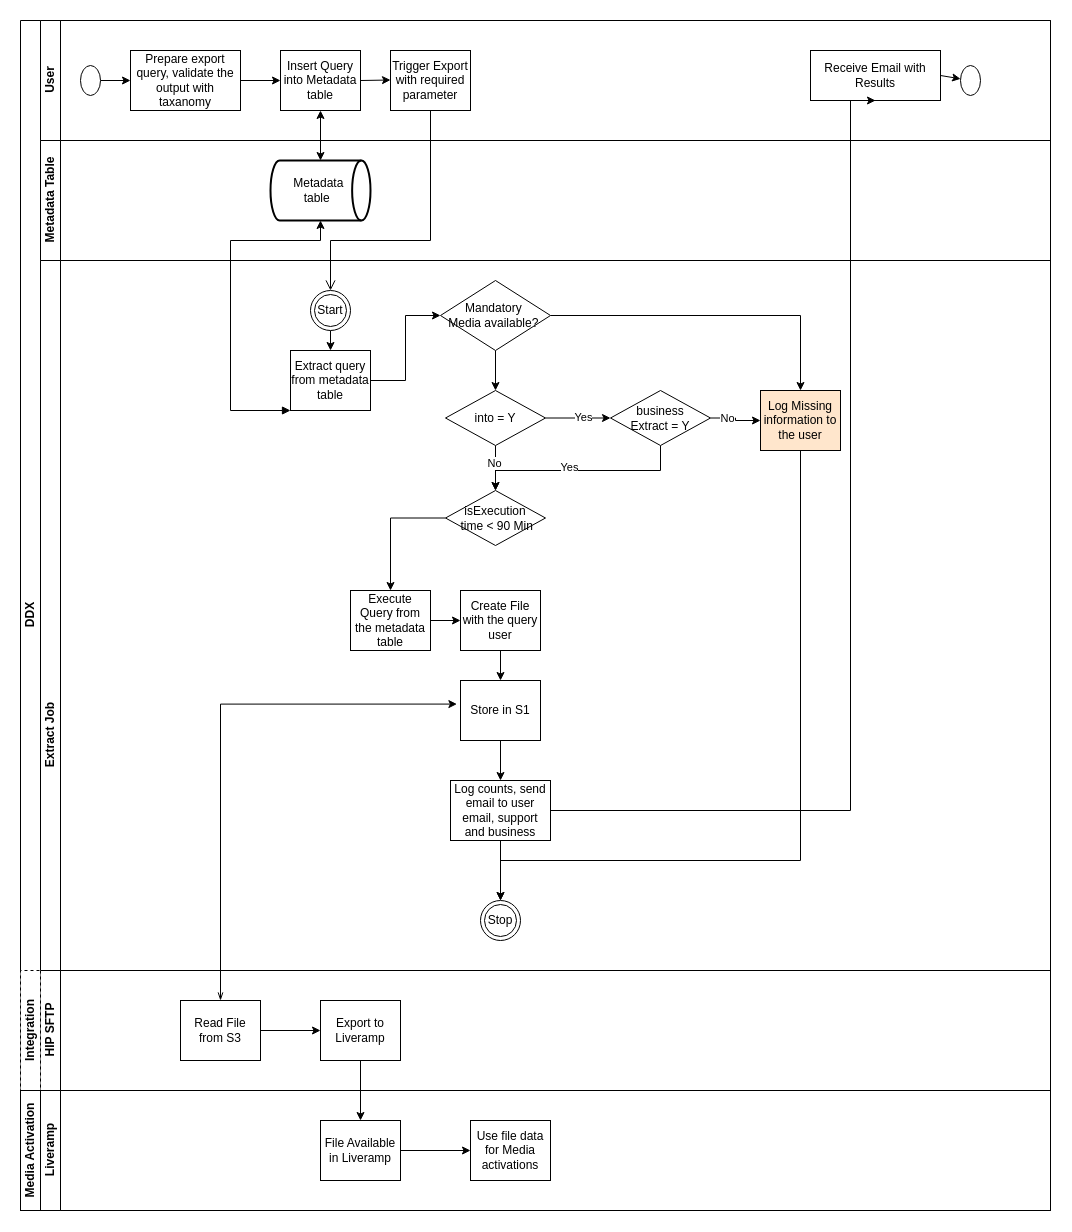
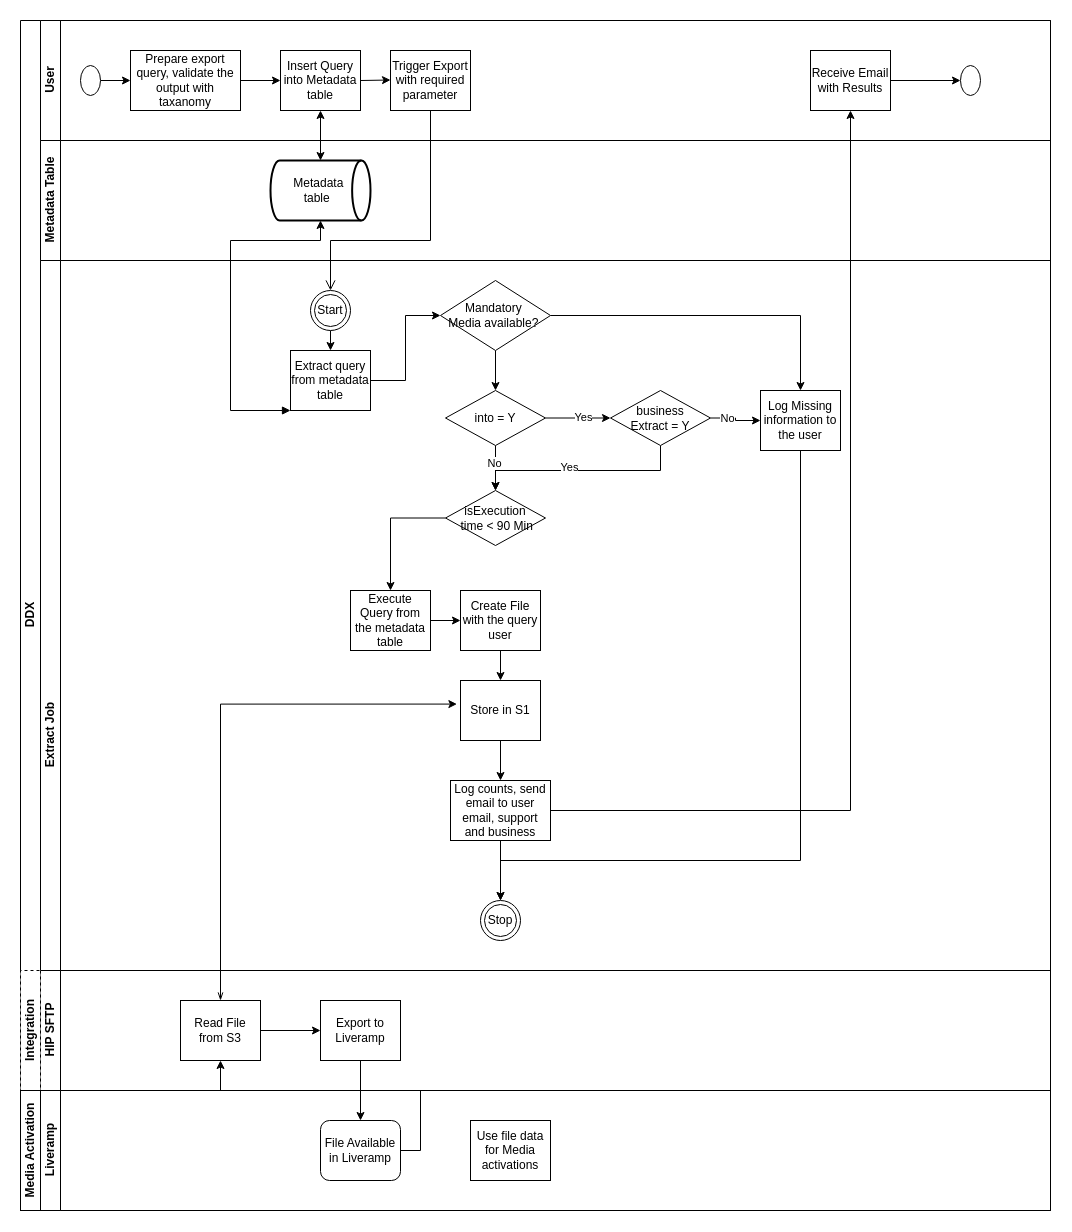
node "Receive Email with Results": size 130x50 -> 80x60
node "Log Missing information to the user": fillcolor #ffe6cc -> #ffffff
node "File Available in Liveramp": shape rectangle -> rounded rectangle
edge "File Available in Liveramp" -> "Use file data for Media activations": now "File Available in Liveramp" -> "Read File from S3"
